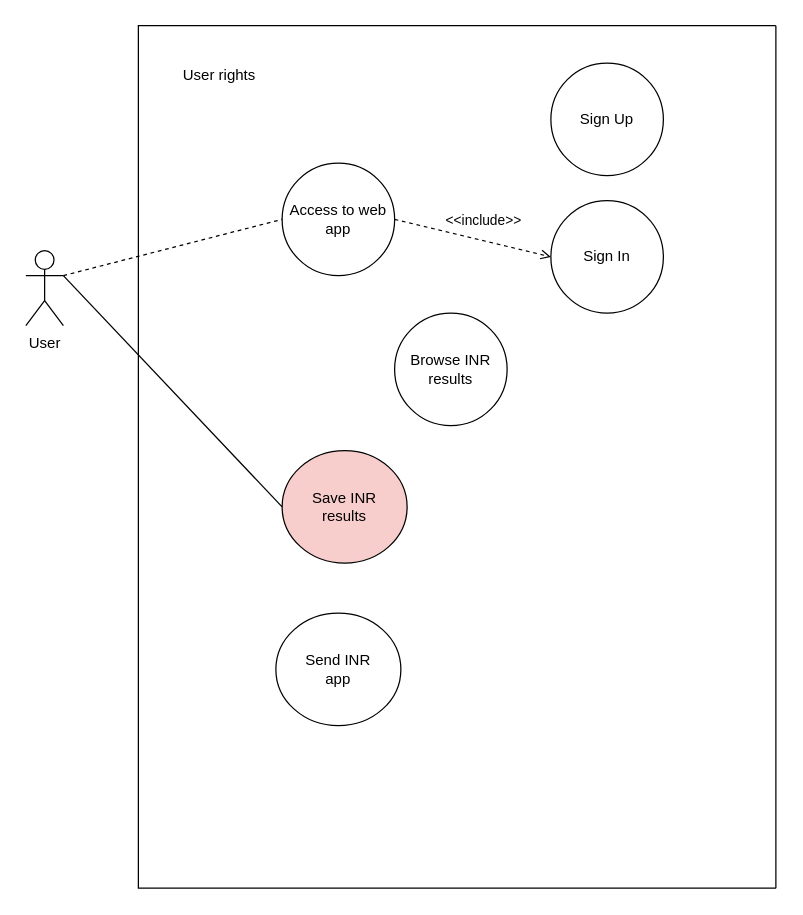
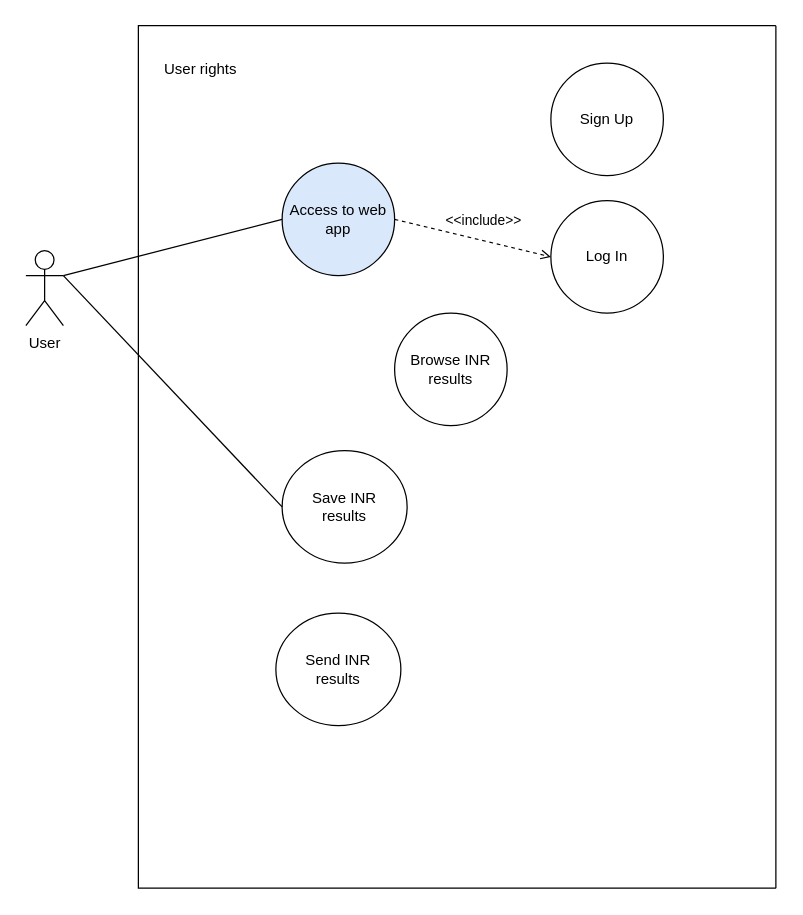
node "User rights": moved (219, 76) -> (201, 69)
node "Access to web app": fillcolor #ffffff -> #dae8fc
edge "Access to web app" -- "User": style dashed -> solid
node "Sign In": label "Sign In" -> "Log In"
node "Save INR results": fillcolor #f8cecc -> #ffffff
node "Send INR app": label "Send INR app" -> "Send INR results"
